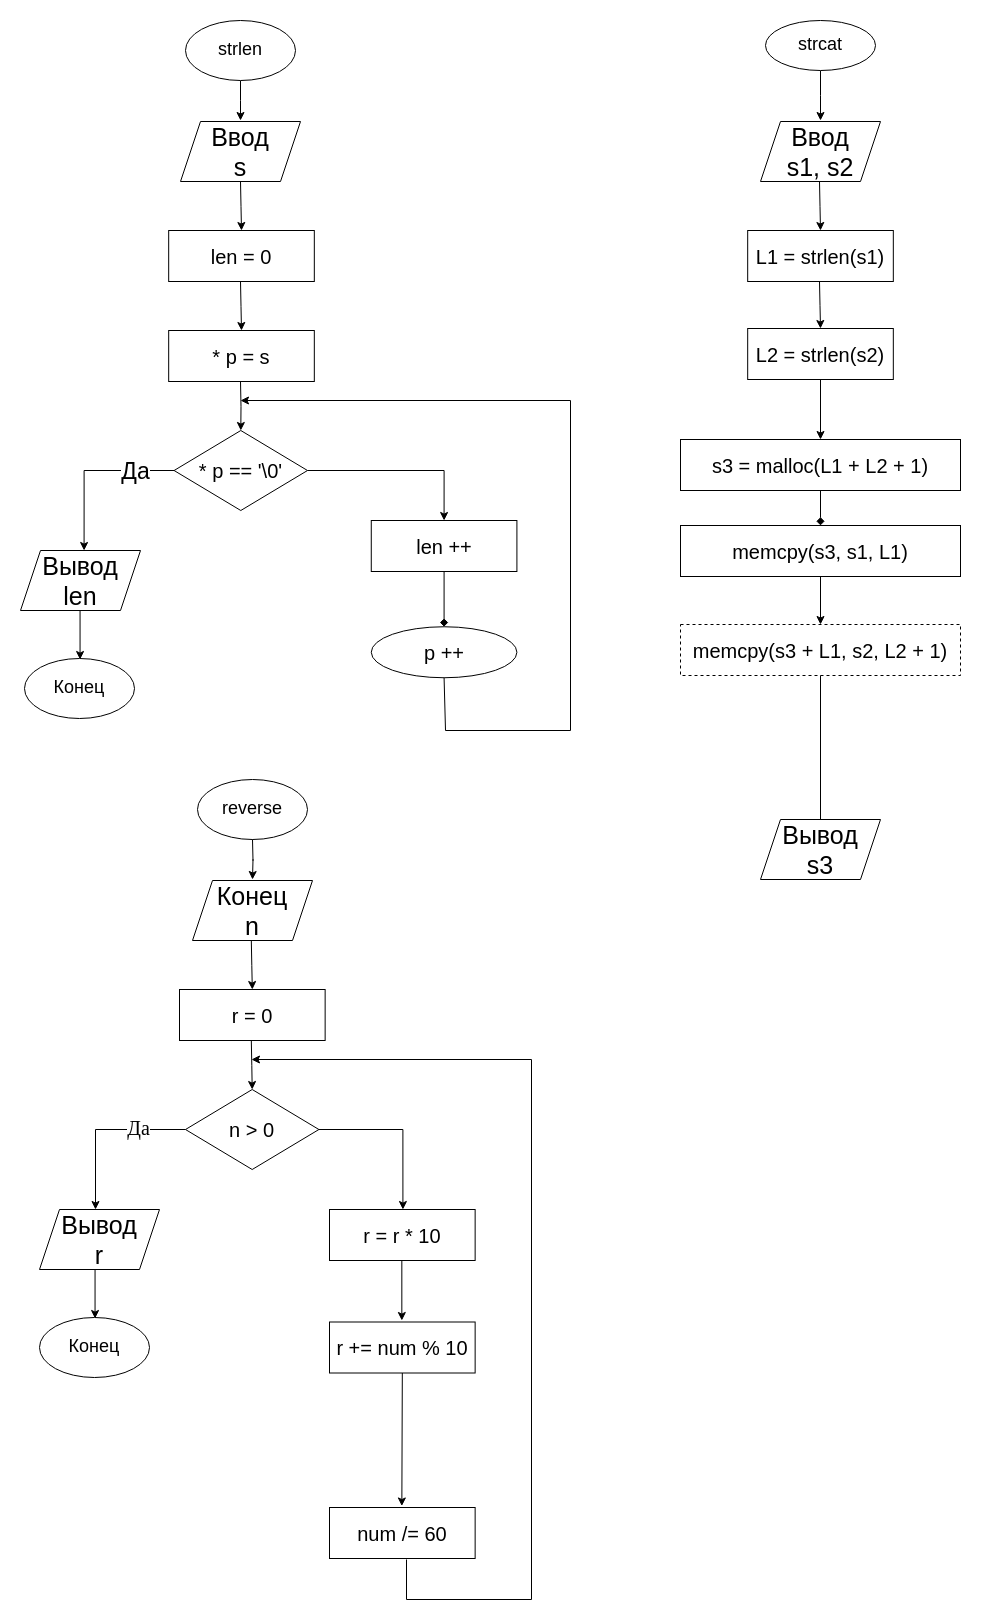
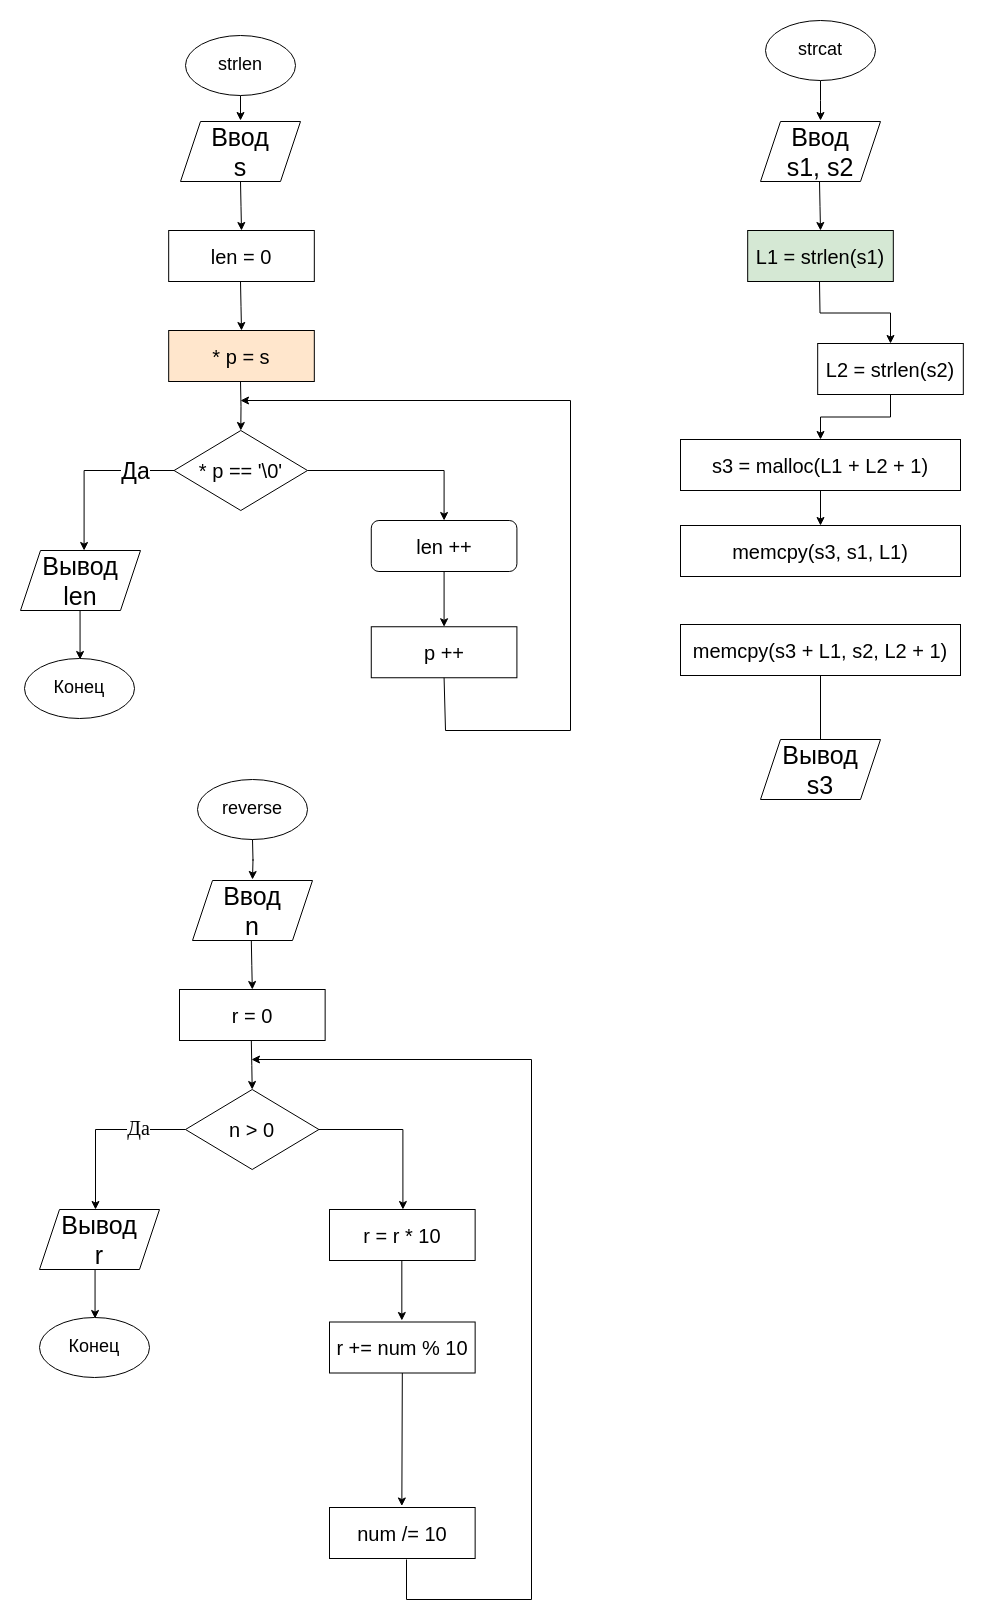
node "strcat": size 110x50 -> 110x60
node "strlen": moved (241, 51) -> (241, 66)
node "L1 = strlen(s1)": fillcolor #ffffff -> #d5e8d4
node "L2 = strlen(s2)": moved (821, 354) -> (891, 369)
node "* p = s": fillcolor #ffffff -> #ffe6cc
edge "s3 = malloc(L1 + L2 + 1)" -> "memcpy(s3, s1, L1)": arrowhead diamond -> classic
node "len ++": shape rectangle -> rounded rectangle
edge "memcpy(s3, s1, L1)" -> "memcpy(s3 + L1, s2, L2 + 1)": removed
edge "len ++" -> "p ++": arrowhead diamond -> classic
node "memcpy(s3 + L1, s2, L2 + 1)": style dashed -> solid
node "p ++": shape ellipse -> rectangle
node "Вывод s3": moved (821, 850) -> (821, 770)
node "Конец n": label "Конец n" -> "Ввод n"
node "num /= 60": label "num /= 60" -> "num /= 10"
